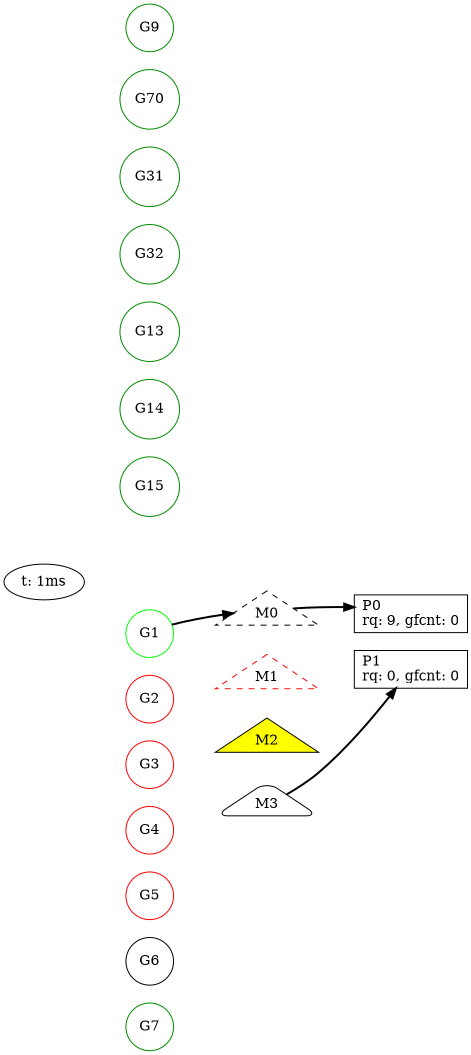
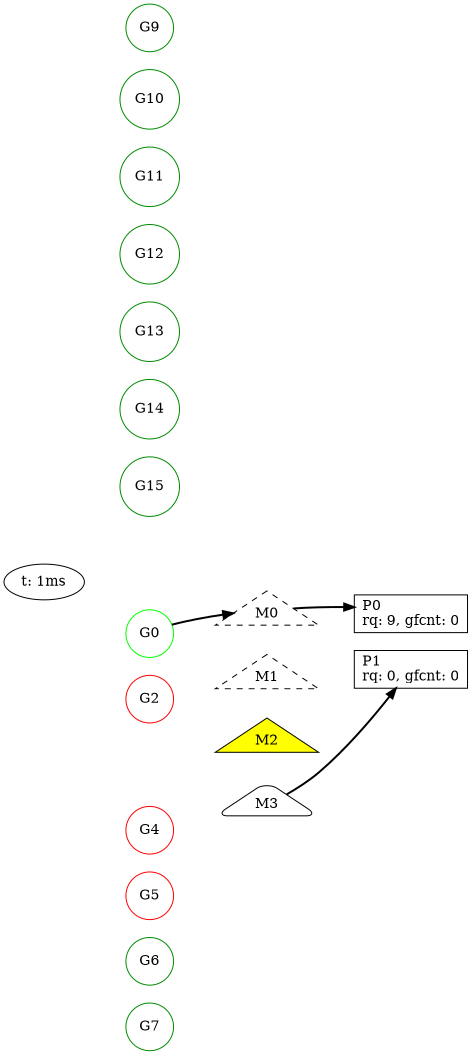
node "G70": label "G70" -> "G10"
node "G31": label "G31" -> "G11"
node "G32": label "G32" -> "G12"
node "G1": label "G1" -> "G0"
node "M1": color red -> black
node "G3": removed
node "G6": color black -> green4
